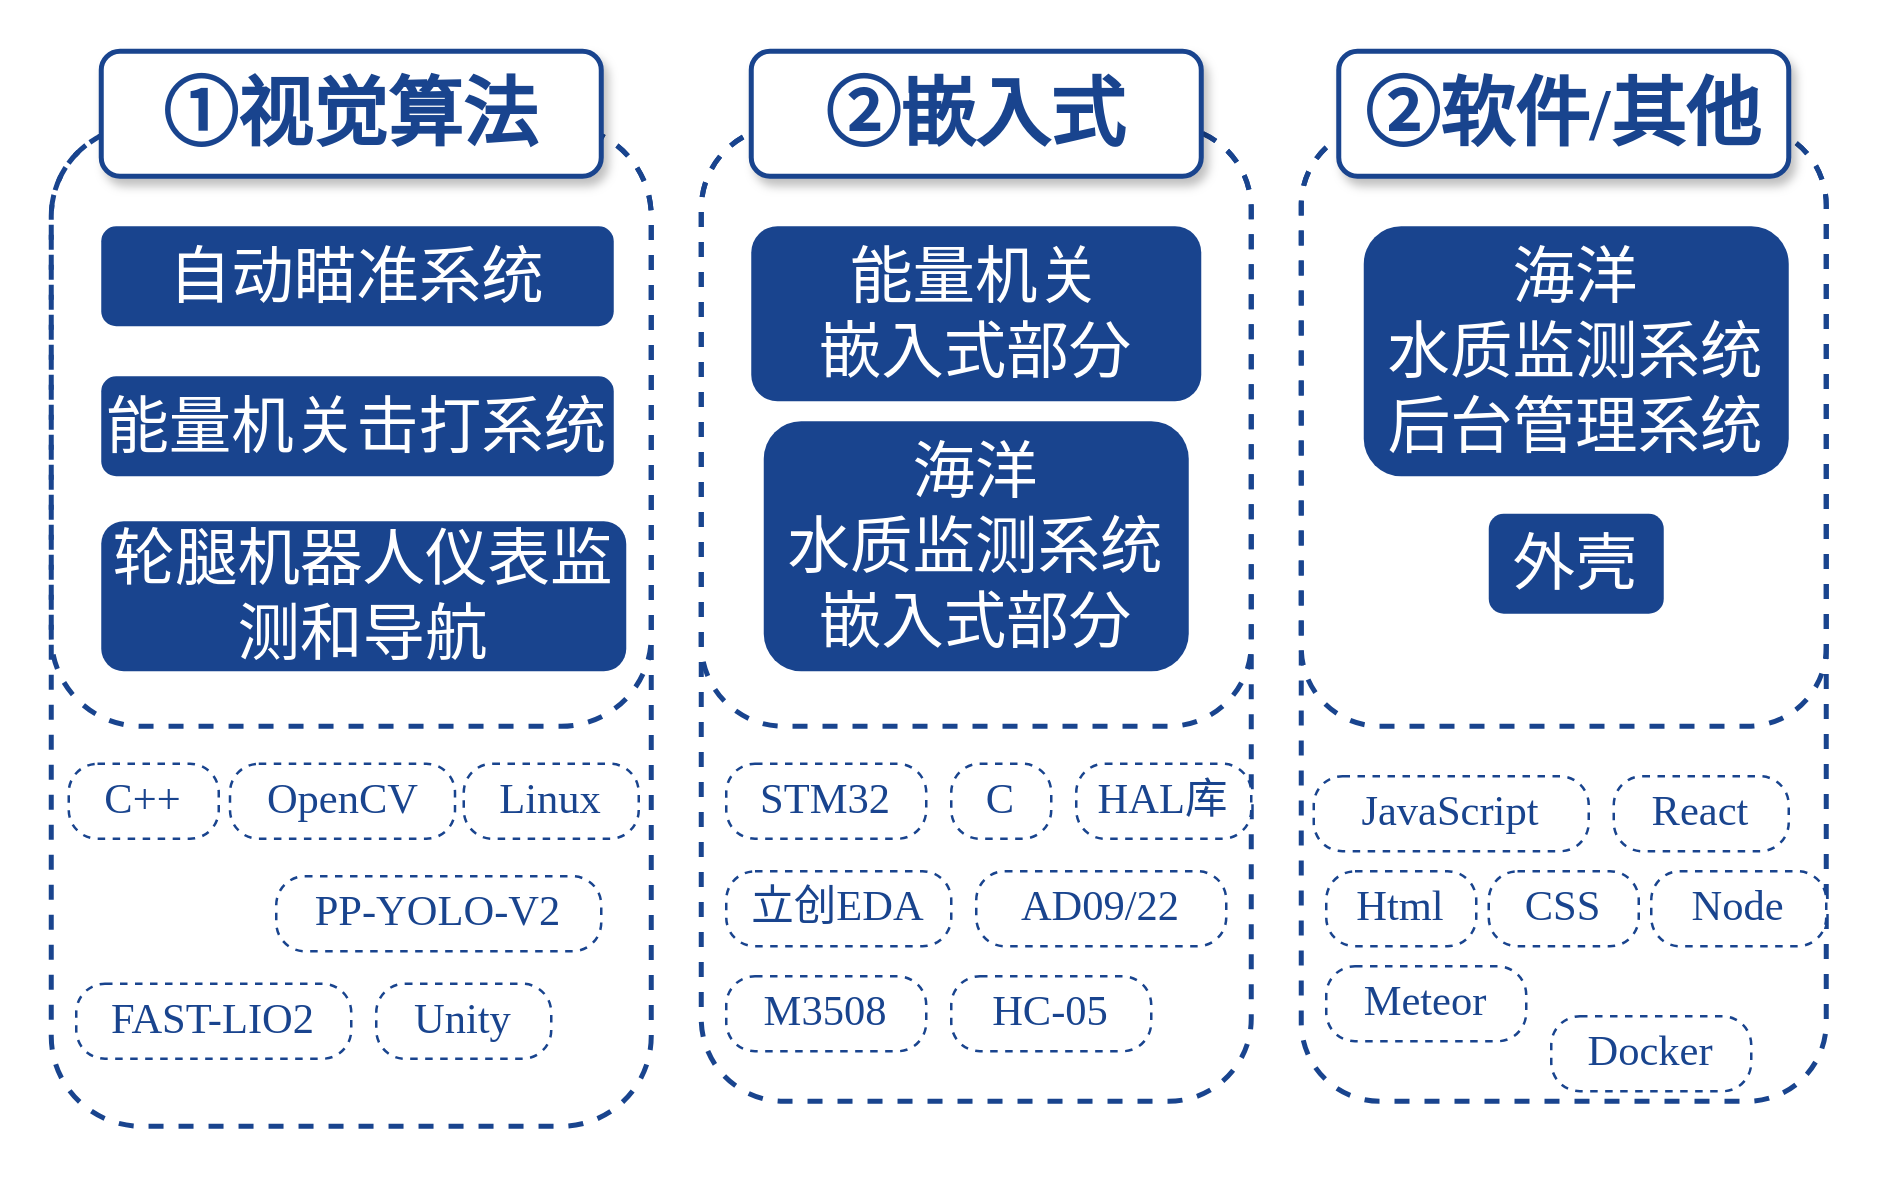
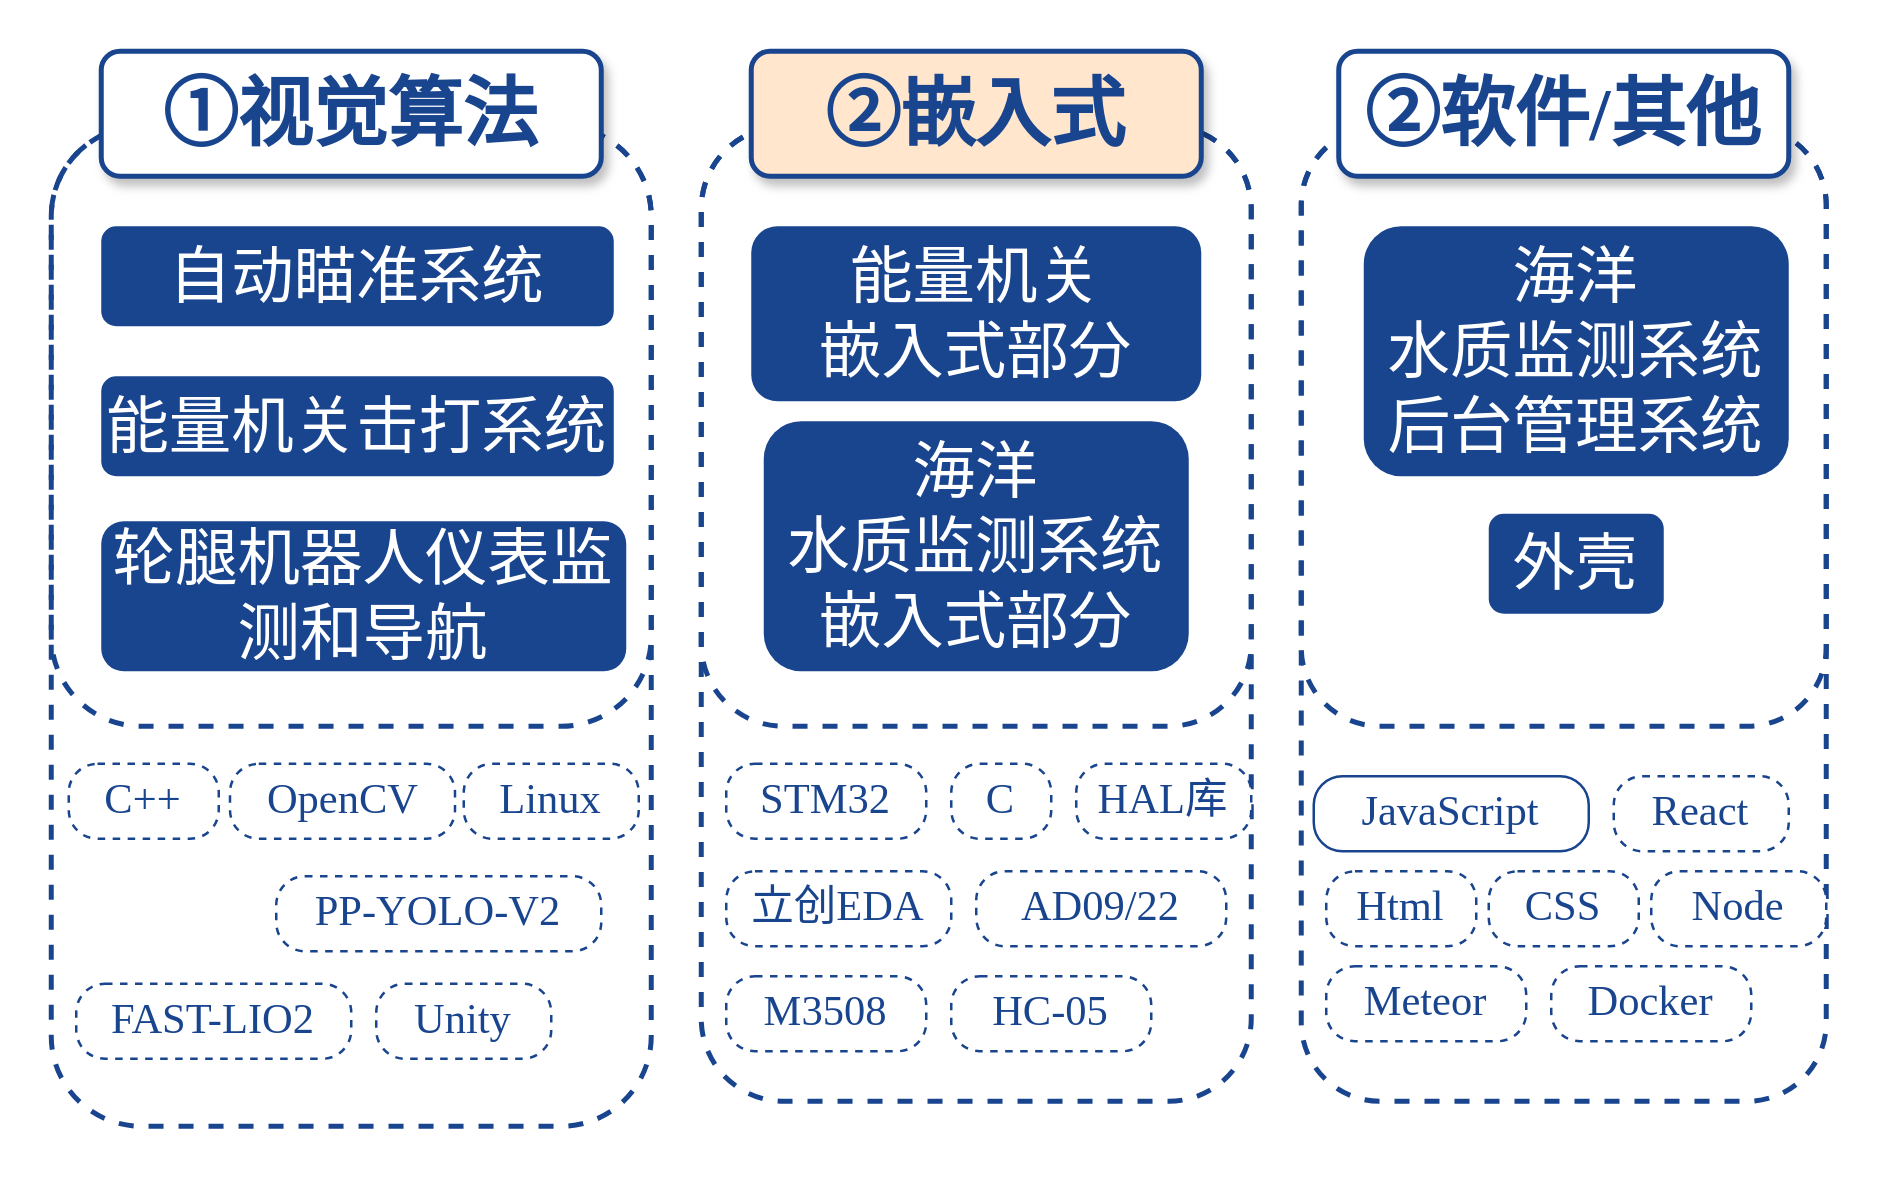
node "②嵌入式": fillcolor #ffffff -> #ffe6cc
node "JavaScript": style dashed -> solid
node "Docker": moved (1651, 1054) -> (1651, 1004)
